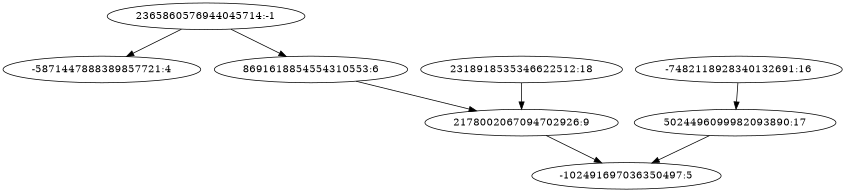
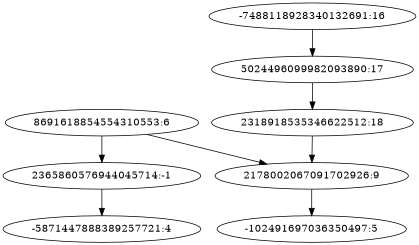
edge "2365860576944045714:-1" -> "8691618854554310553:6": reversed
node "-5871447888389857721:4": label "-5871447888389857721:4" -> "-5871447888389257721:4"
node "-7482118928340132691:16": label "-7482118928340132691:16" -> "-7488118928340132691:16"
node "2178002067094702926:9": label "2178002067094702926:9" -> "2178002067091702926:9"
edge "5024496099982093890:17" -> "-102491697036350497:5": now "5024496099982093890:17" -> "2318918535346622512:18"
